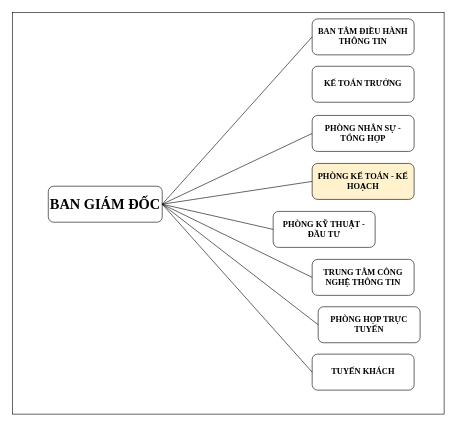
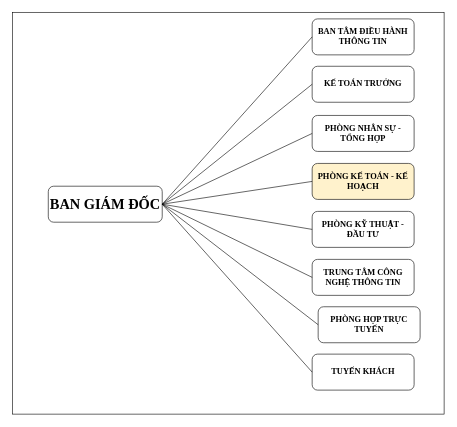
edge "KẾ TOÁN TRƯỞNG" -- "BAN GIÁM ĐỐC": added
node "PHÒNG KỸ THUẬT - ĐẦU TƯ": moved (324, 230) -> (363, 230)
